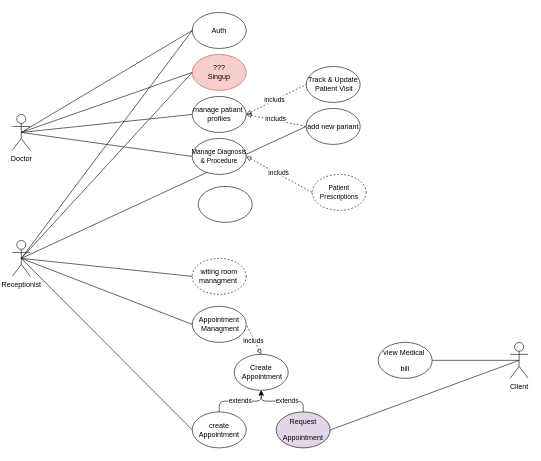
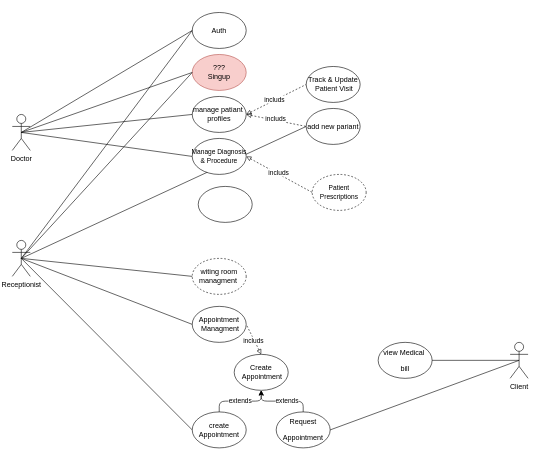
node "Request Appointment": fillcolor #e1d5e7 -> #ffffff
